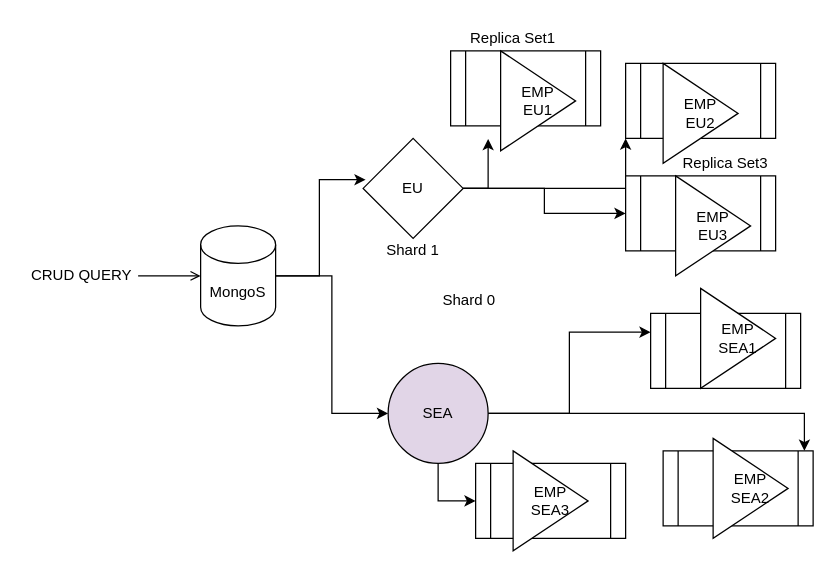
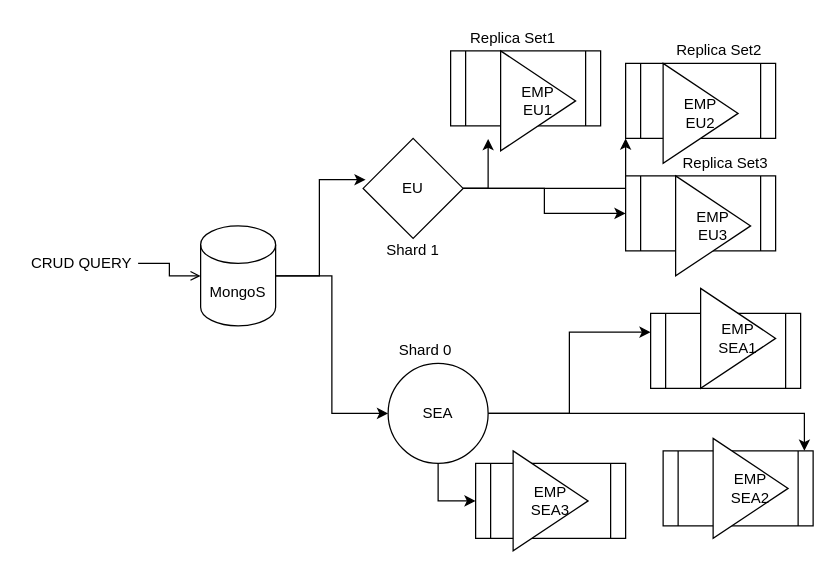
node "Replica Set2": added
node "CRUD QUERY": moved (82, 276) -> (82, 263)
node "Shard 0": moved (469, 301) -> (426, 351)
node "SEA": fillcolor #e1d5e7 -> #ffffff
